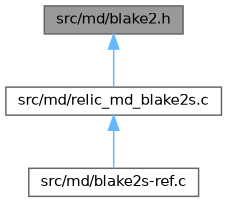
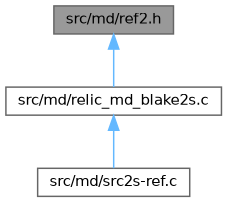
node "src/md/blake2.h": label "src/md/blake2.h" -> "src/md/ref2.h"
node "src/md/blake2s-ref.c": label "src/md/blake2s-ref.c" -> "src/md/src2s-ref.c"
